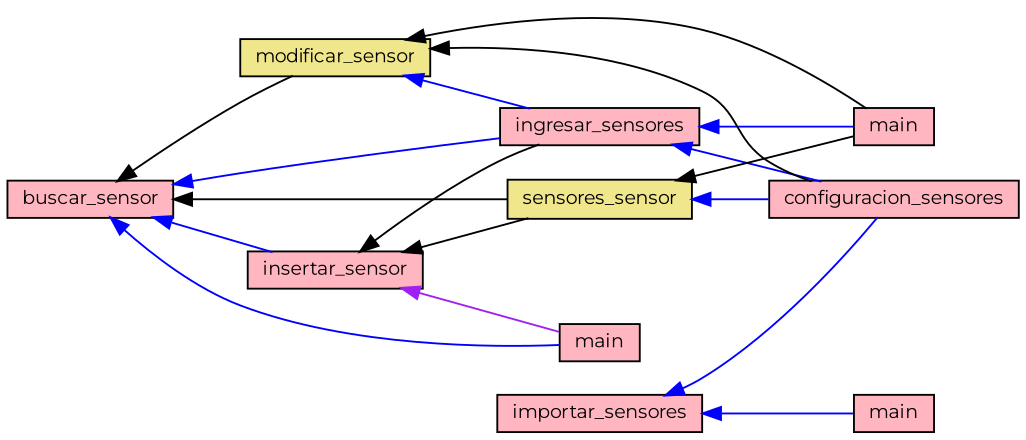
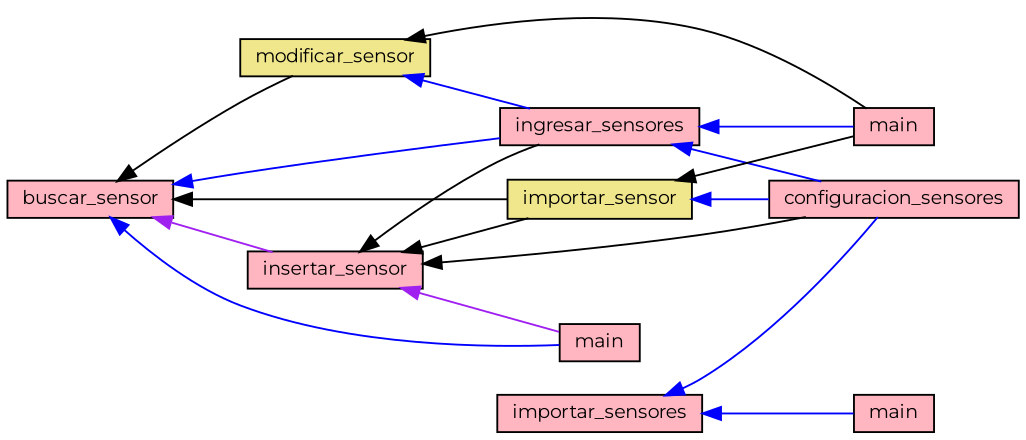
edge "configuracion_sensores" -> "modificar_sensor": now "configuracion_sensores" -> "insertar_sensor"
node "sensores_sensor": label "sensores_sensor" -> "importar_sensor"
edge "insertar_sensor" -> "buscar_sensor": color blue -> purple
